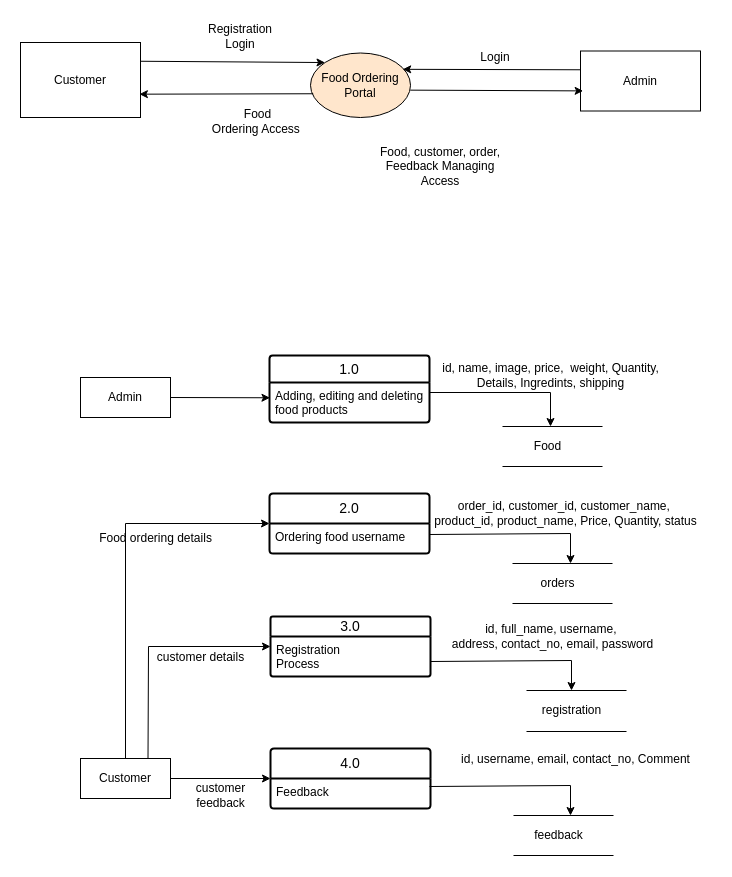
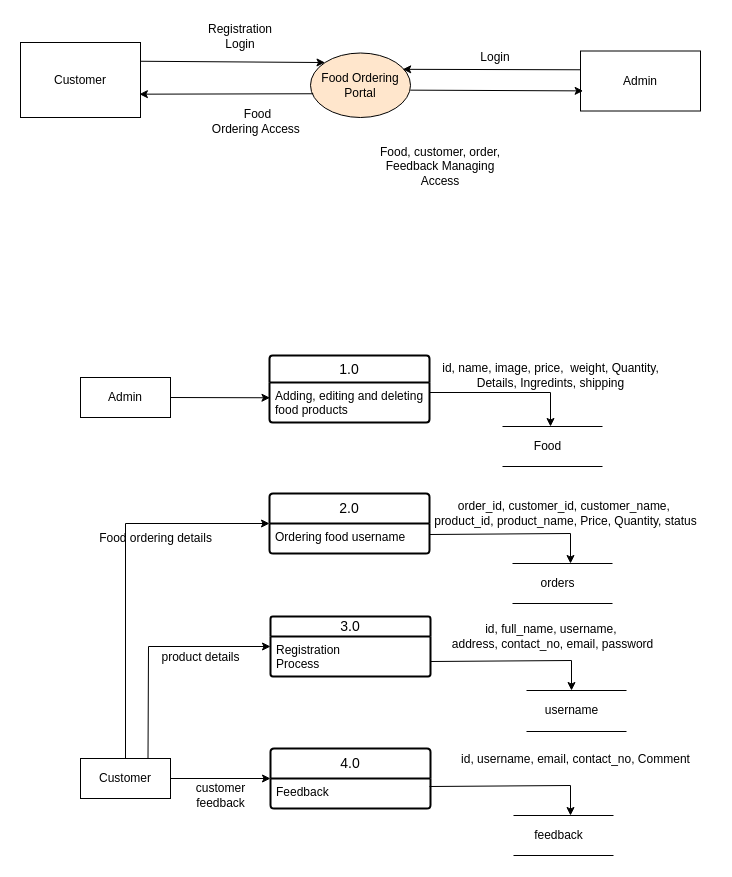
node "customer details": label "customer details" -> "product details"
node "registration": label "registration" -> "username"
